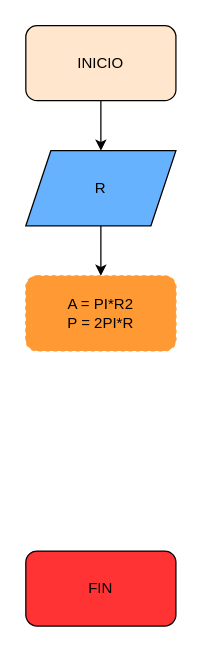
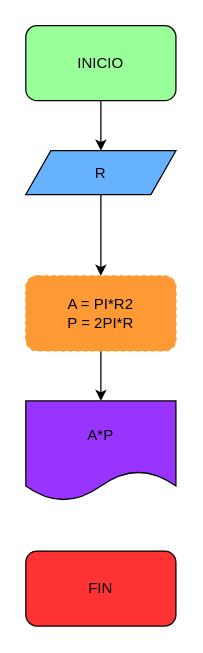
node "INICIO": fillcolor #ffe6cc -> #99ff99
node "R": size 150x75 -> 150x44
edge "A = PI*R2 P = 2PI*R" -> "A*P": added
node "A*P": added
